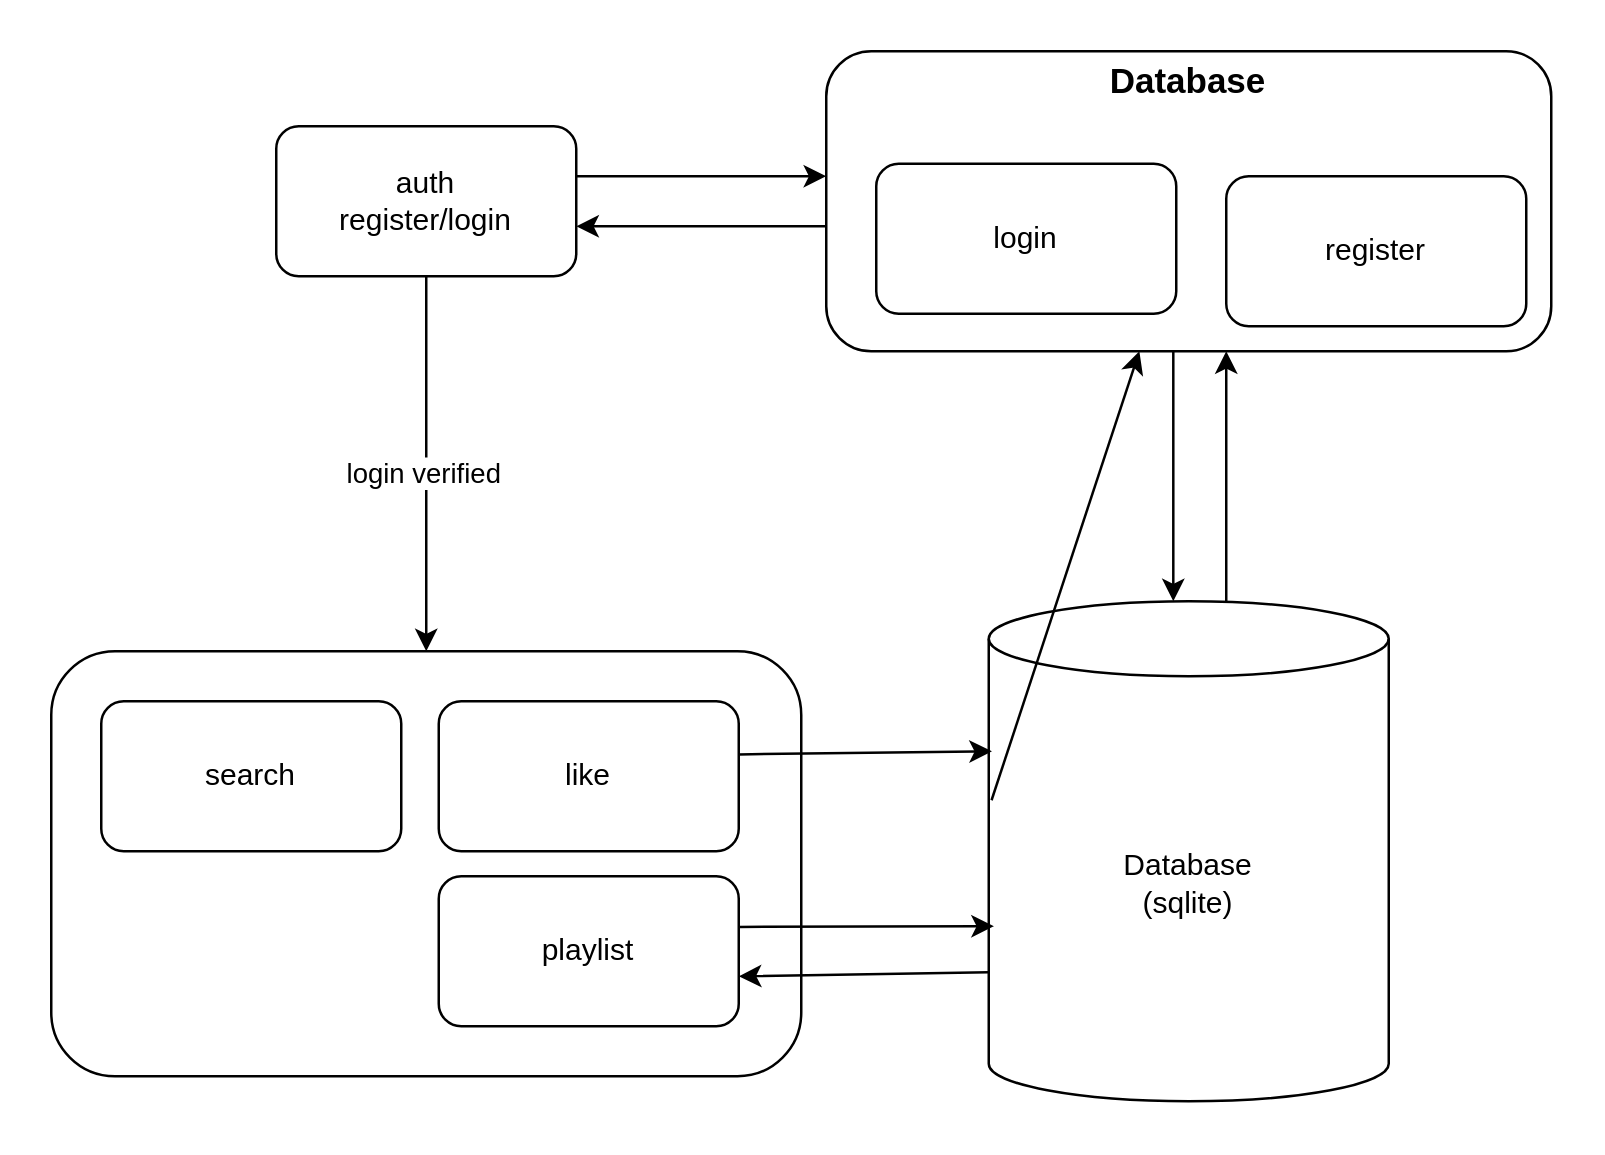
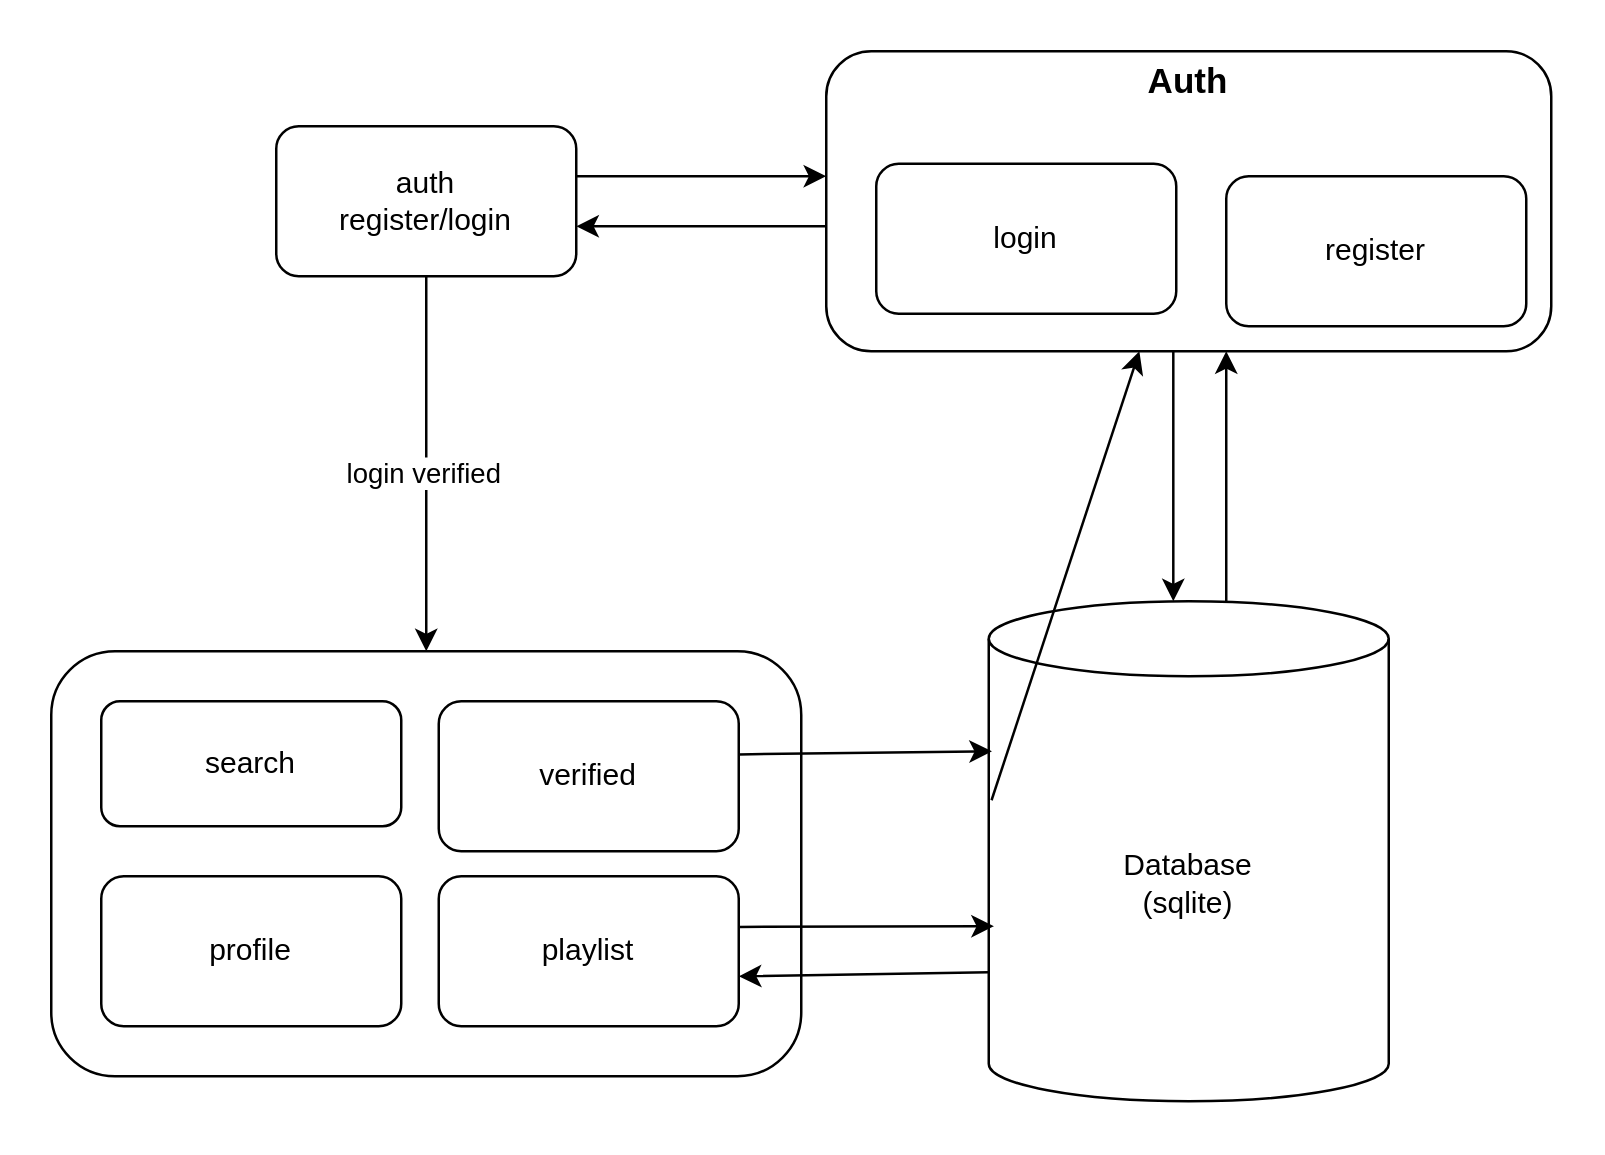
node "Database": label "Database" -> "Auth"
node "search": size 300x150 -> 300x125
node "like": label "like" -> "verified"
node "profile": added
